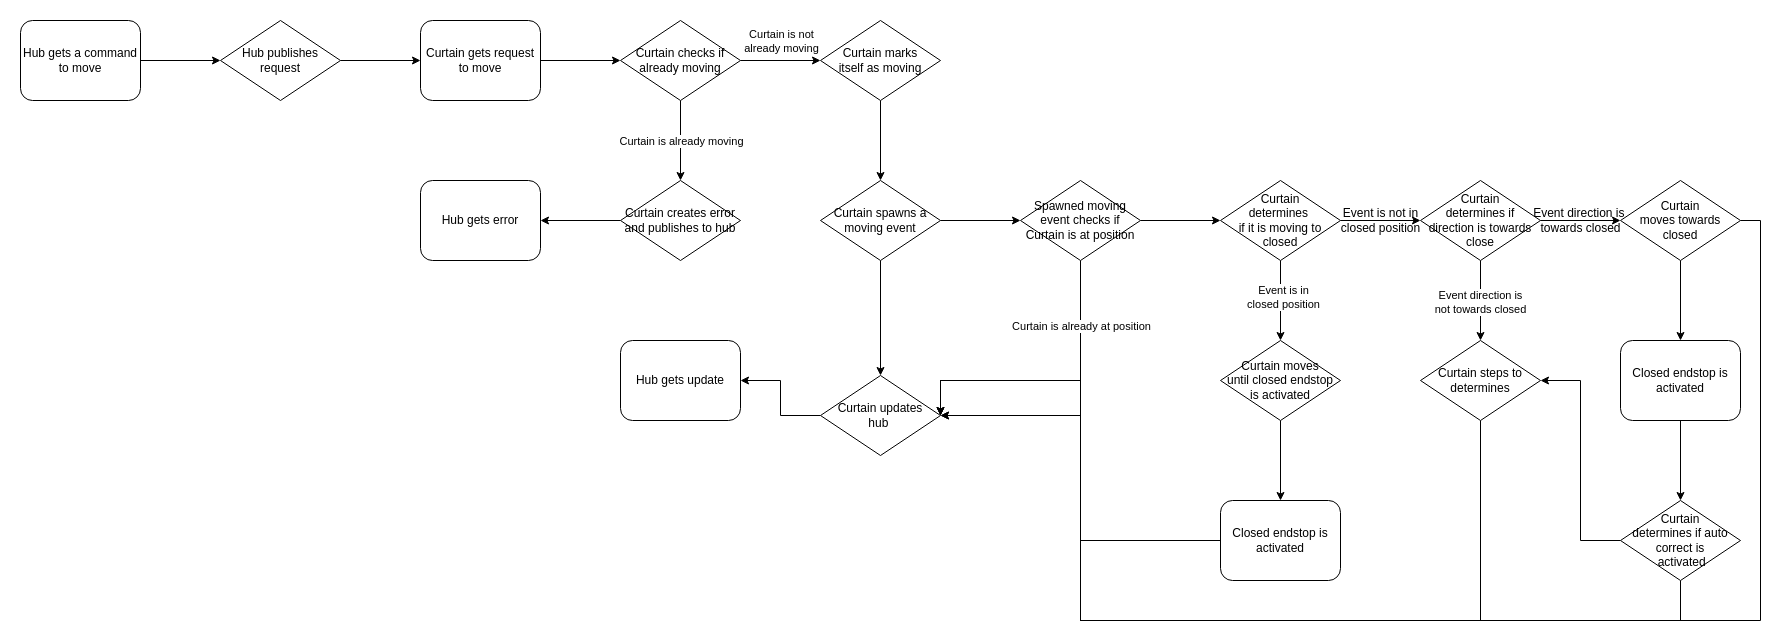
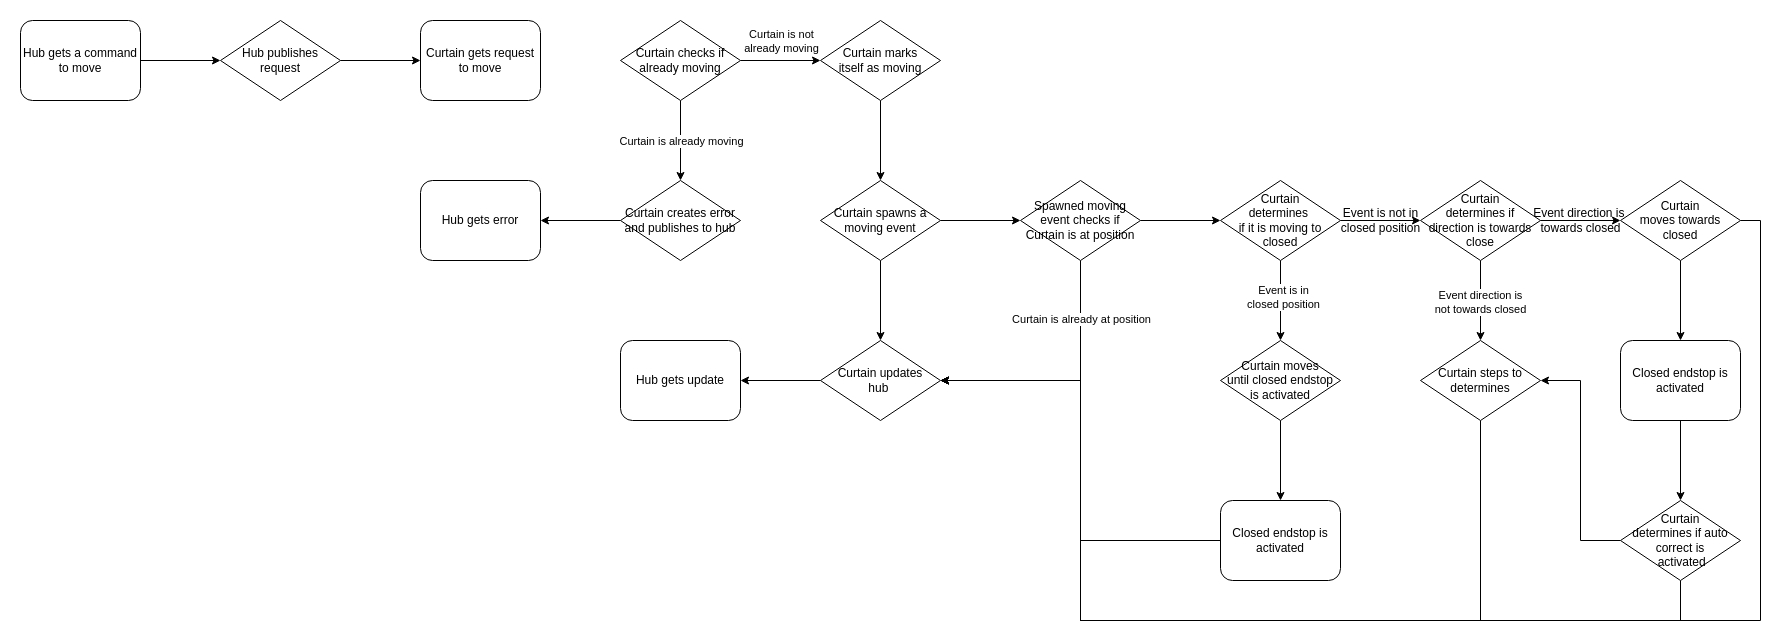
edge "Curtain gets request to move" -> "Curtain checks if already moving": removed
node "Curtain updates hub": moved (881, 416) -> (881, 381)
